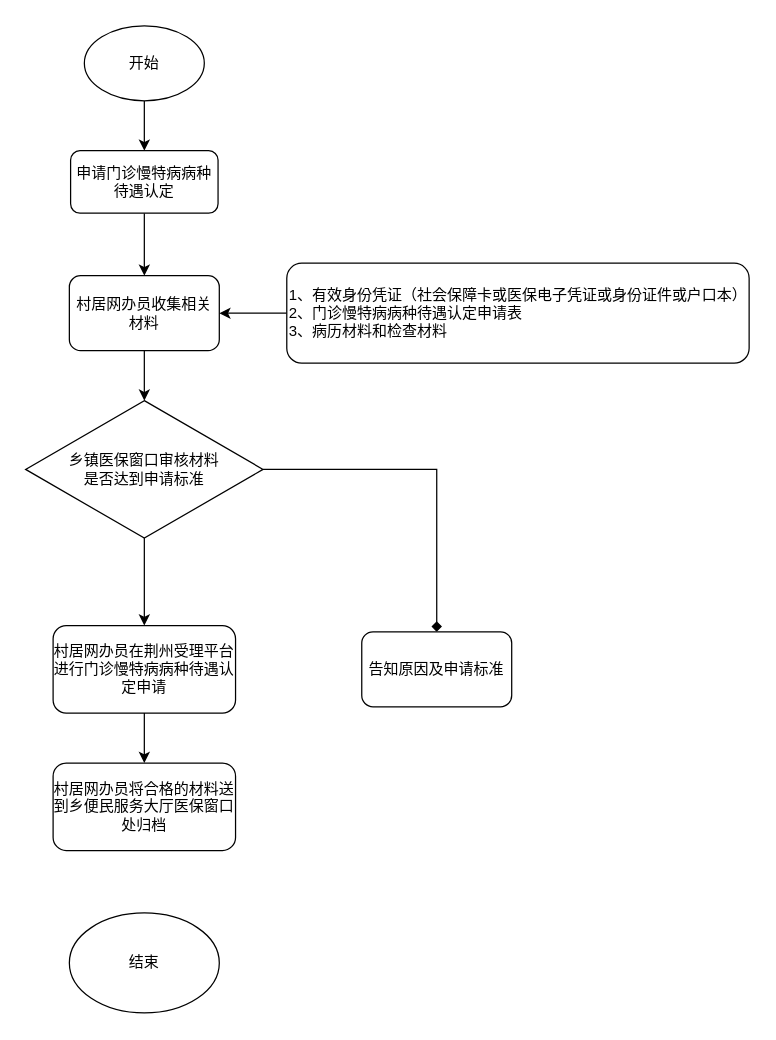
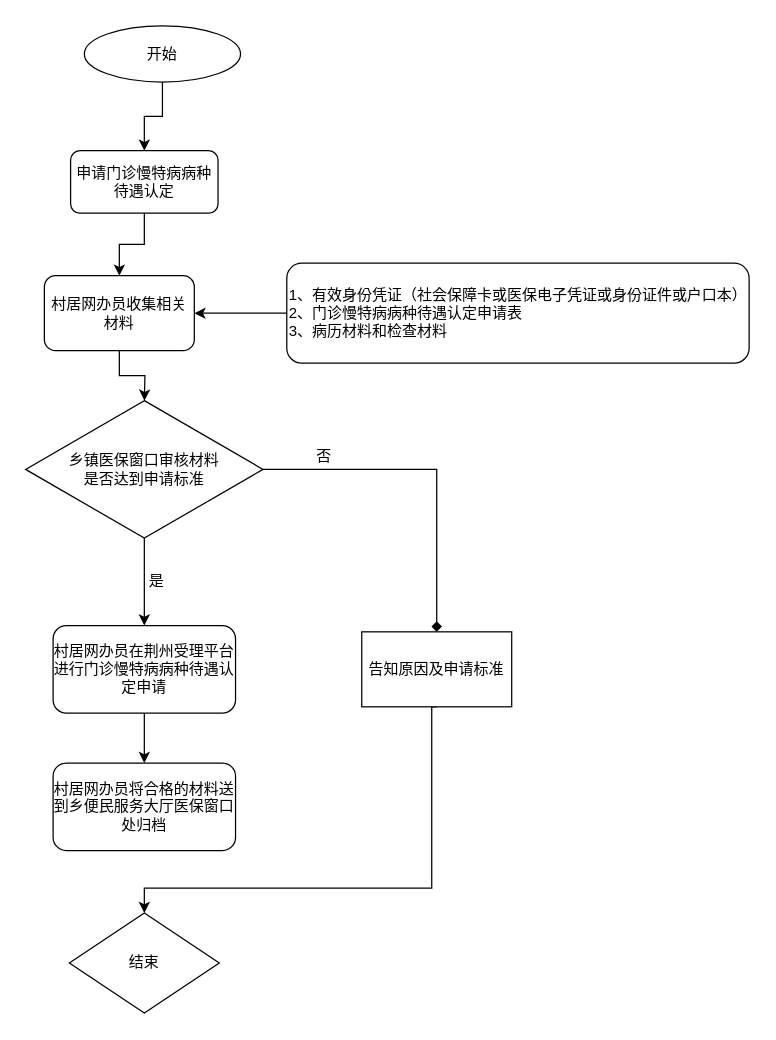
node "开始": size 120x75 -> 156x56
node "村居网办员收集相关材料": moved (144, 313) -> (119, 313)
node "否": added
node "是": added
node "告知原因及申请标准": shape rounded rectangle -> rectangle
edge "告知原因及申请标准" -> "结束": added
node "结束": shape ellipse -> diamond
